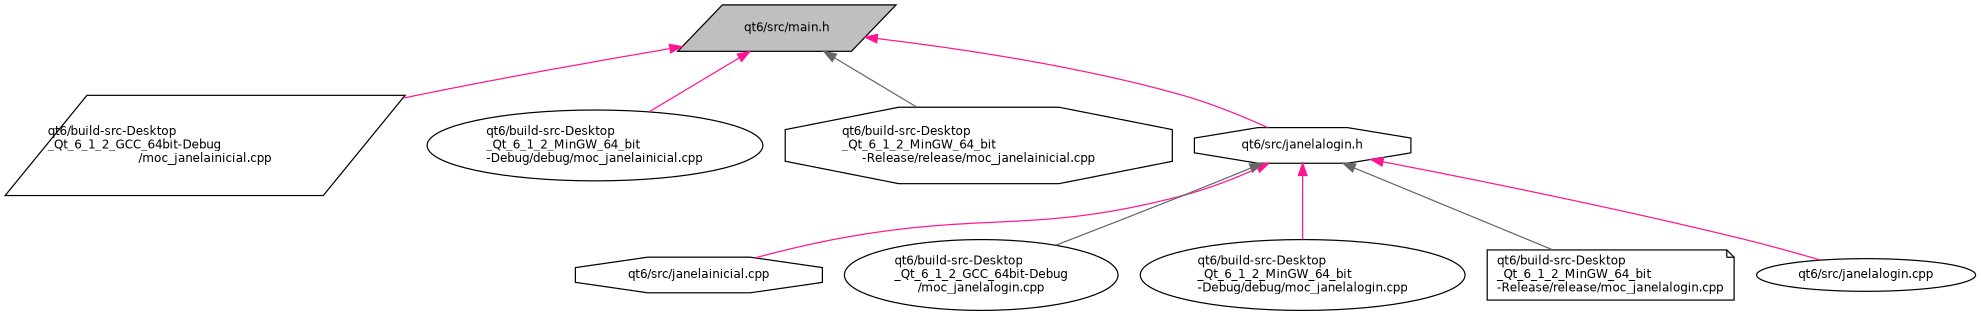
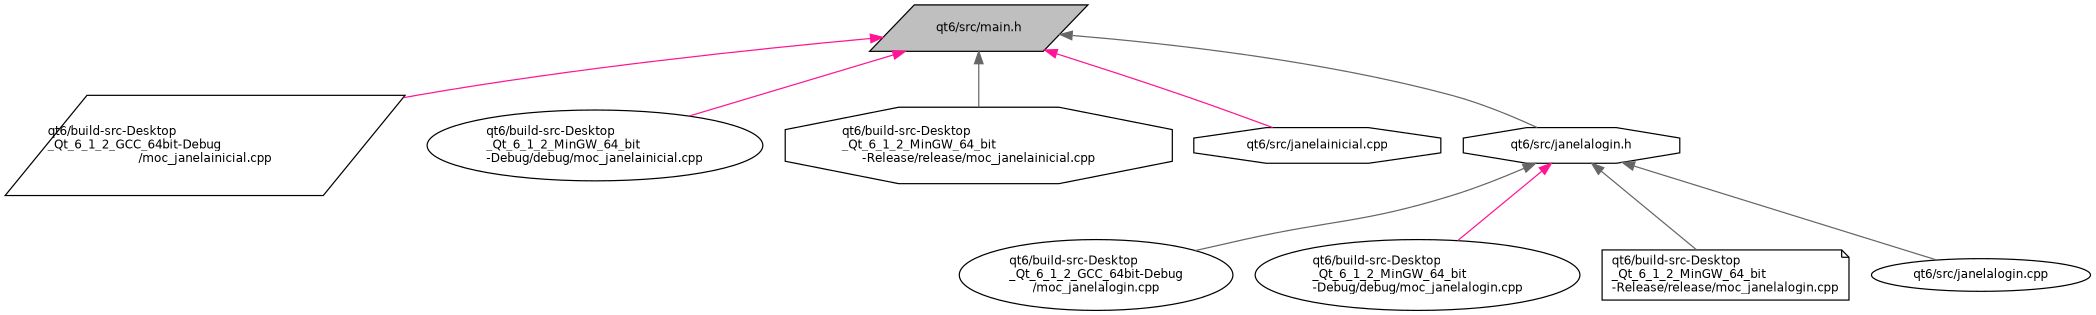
edge "qt6/src/janelalogin.h" -> "qt6/src/main.h": color deeppink -> gray40
edge "qt6/src/janelalogin.cpp" -> "qt6/src/janelalogin.h": color deeppink -> gray40
edge "qt6/src/janelainicial.cpp" -> "qt6/src/janelalogin.h": now "qt6/src/janelainicial.cpp" -> "qt6/src/main.h"
